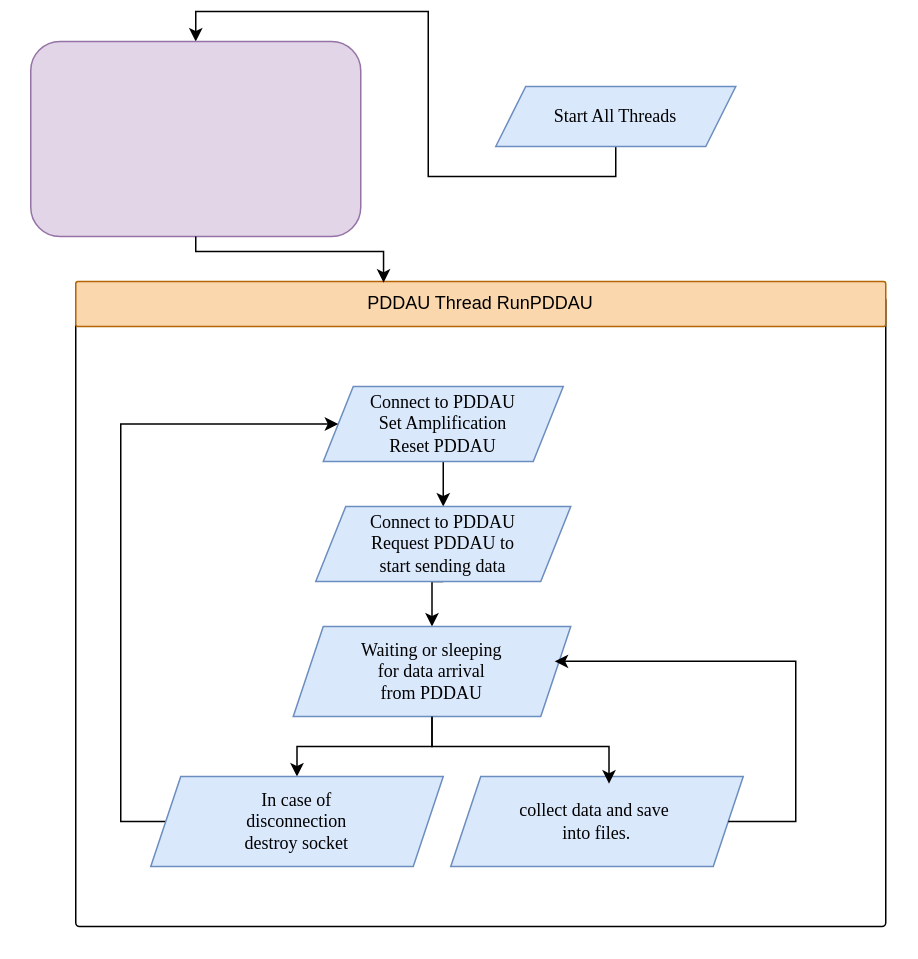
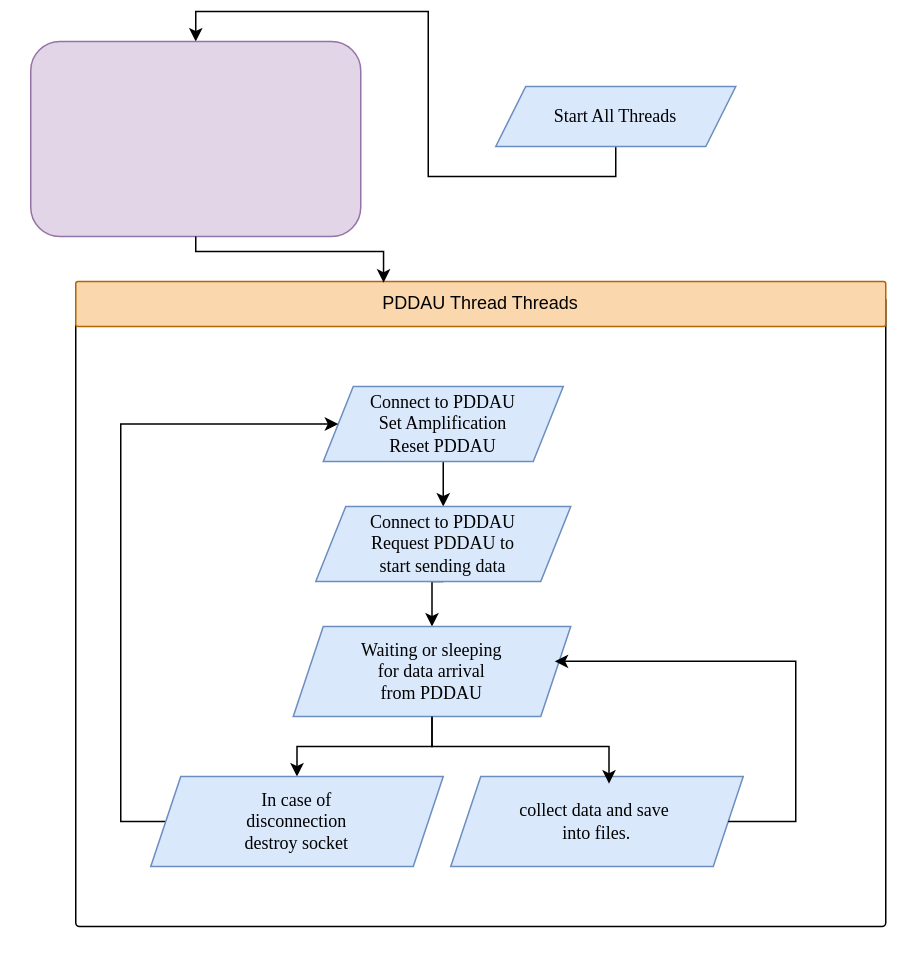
node "PDDAU Thread RunPDDAU": label "PDDAU Thread RunPDDAU" -> "PDDAU Thread Threads"
